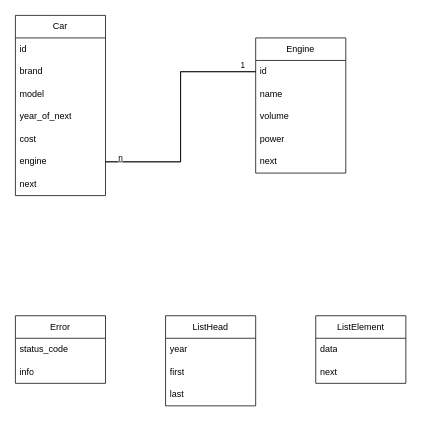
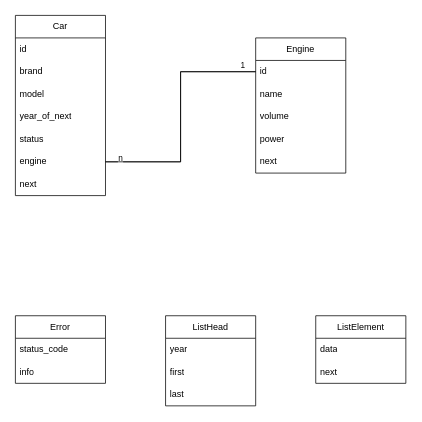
node "cost": label "cost" -> "status"
